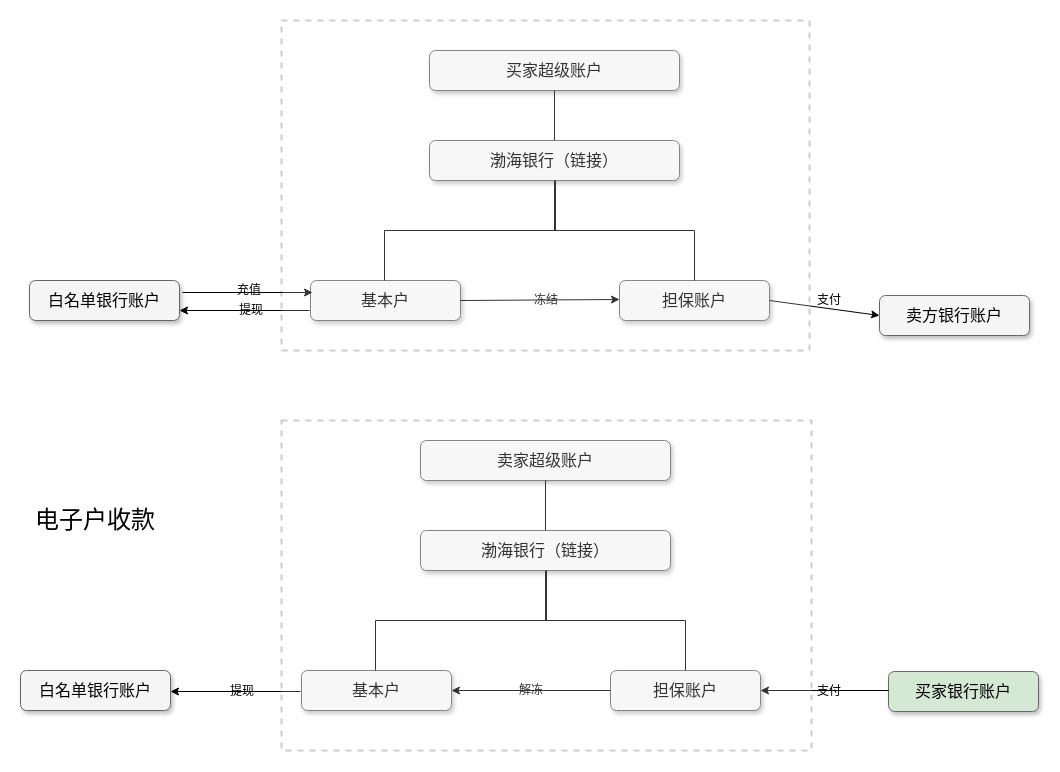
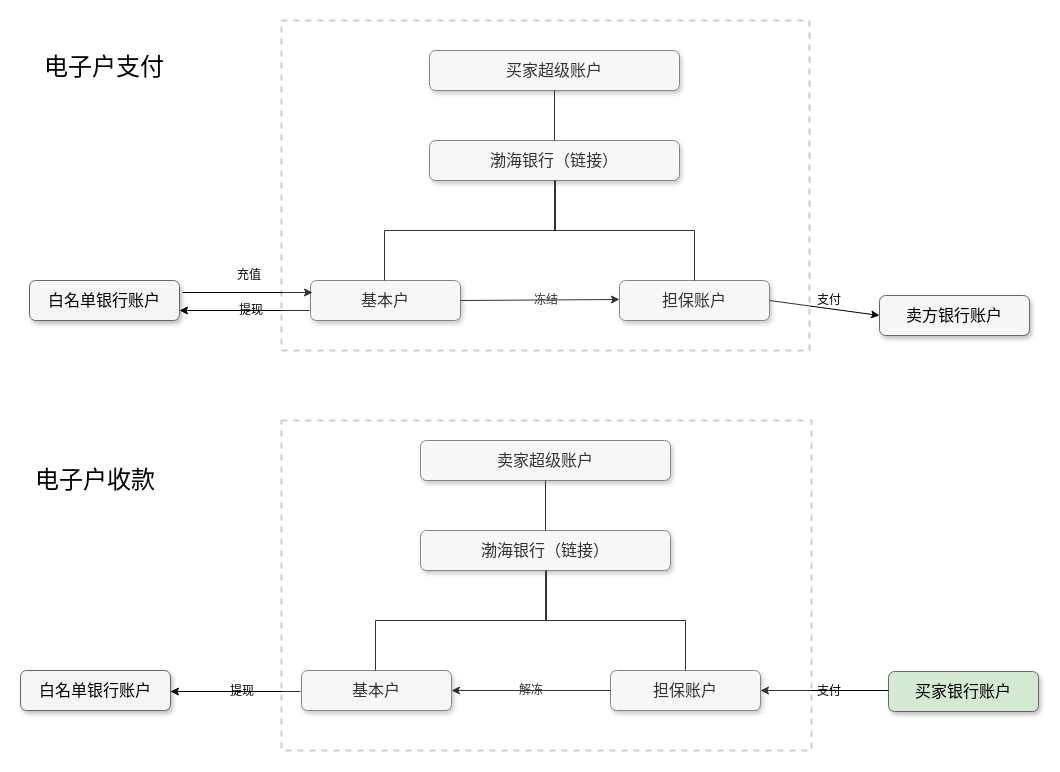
node "电子户支付": added
node "充值": moved (250, 291) -> (250, 276)
node "电子户收款": moved (96, 521) -> (96, 481)
